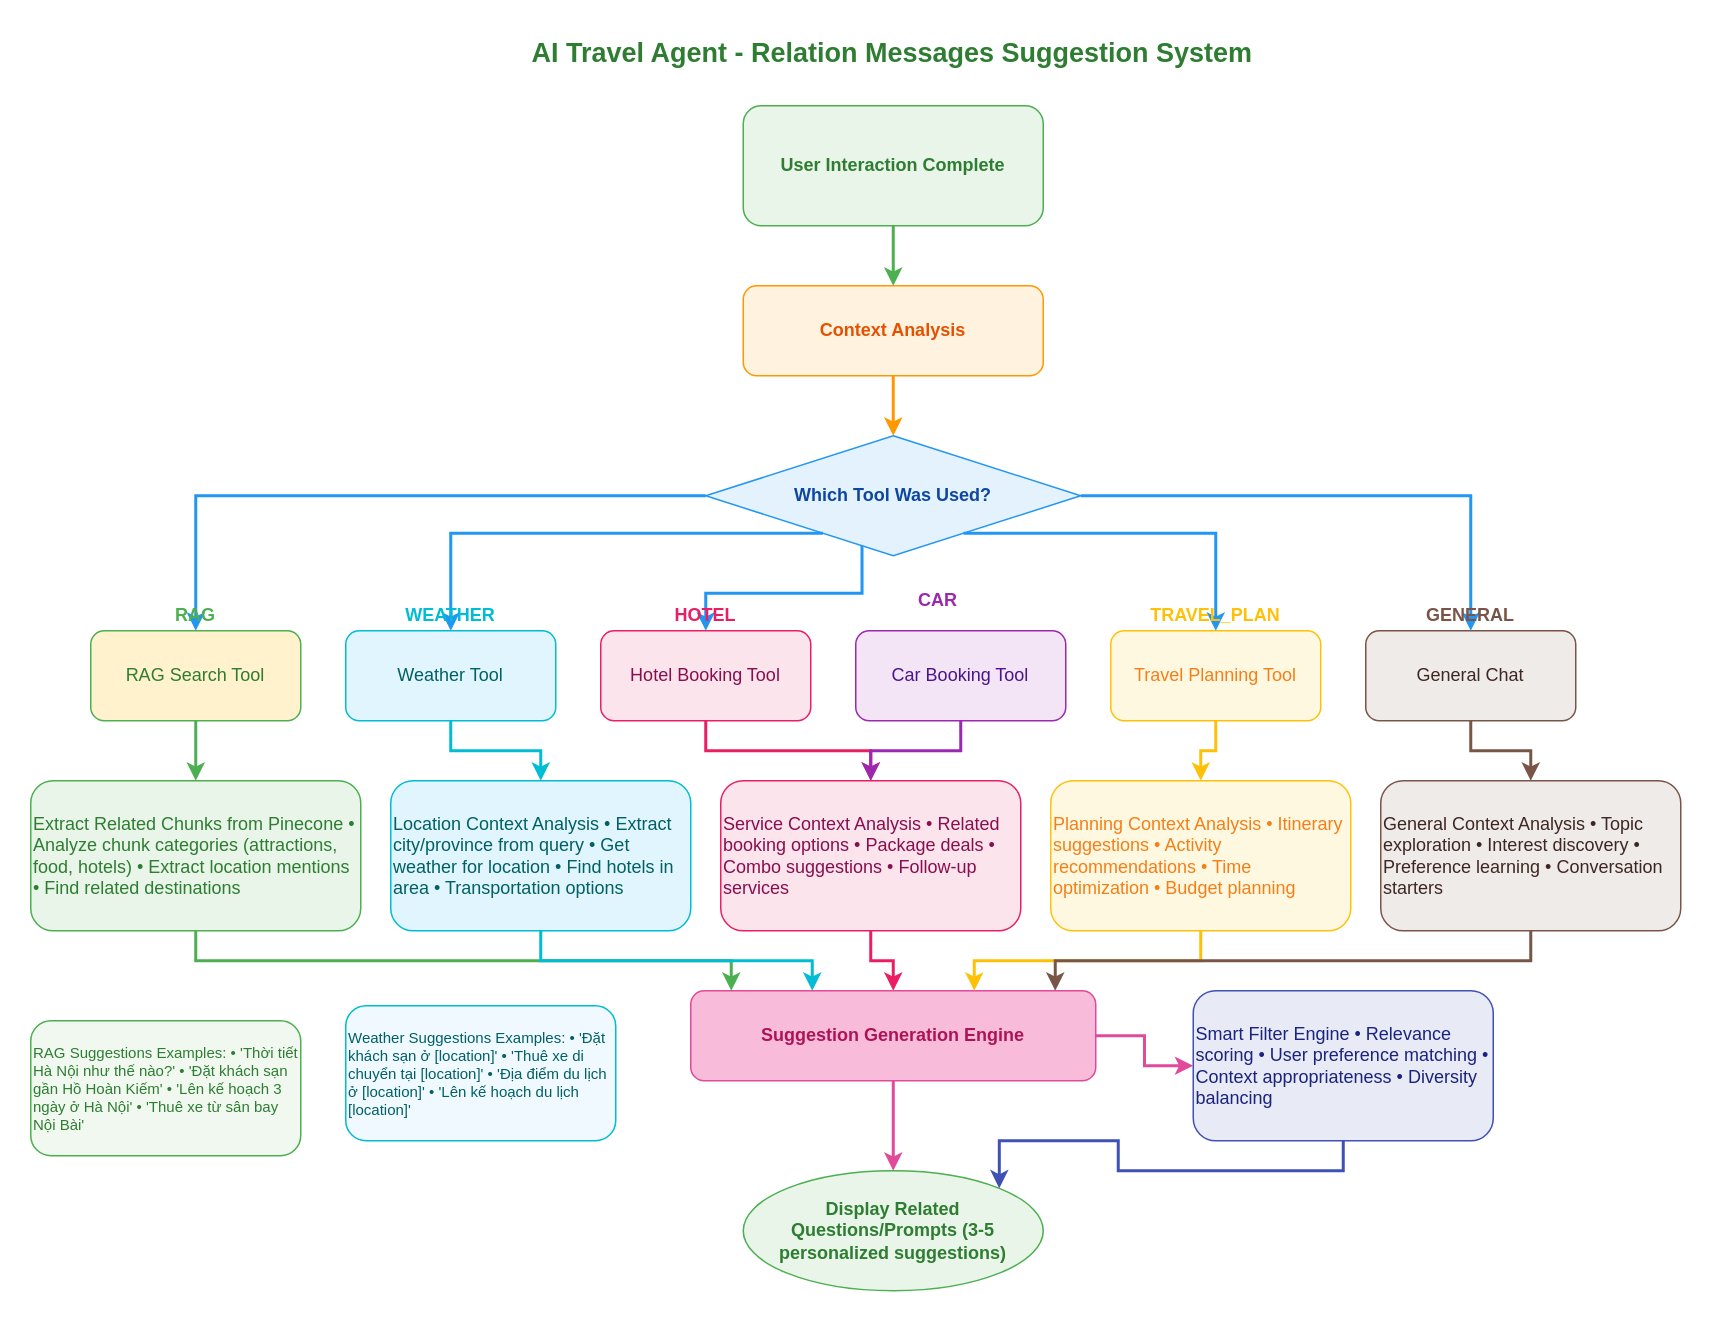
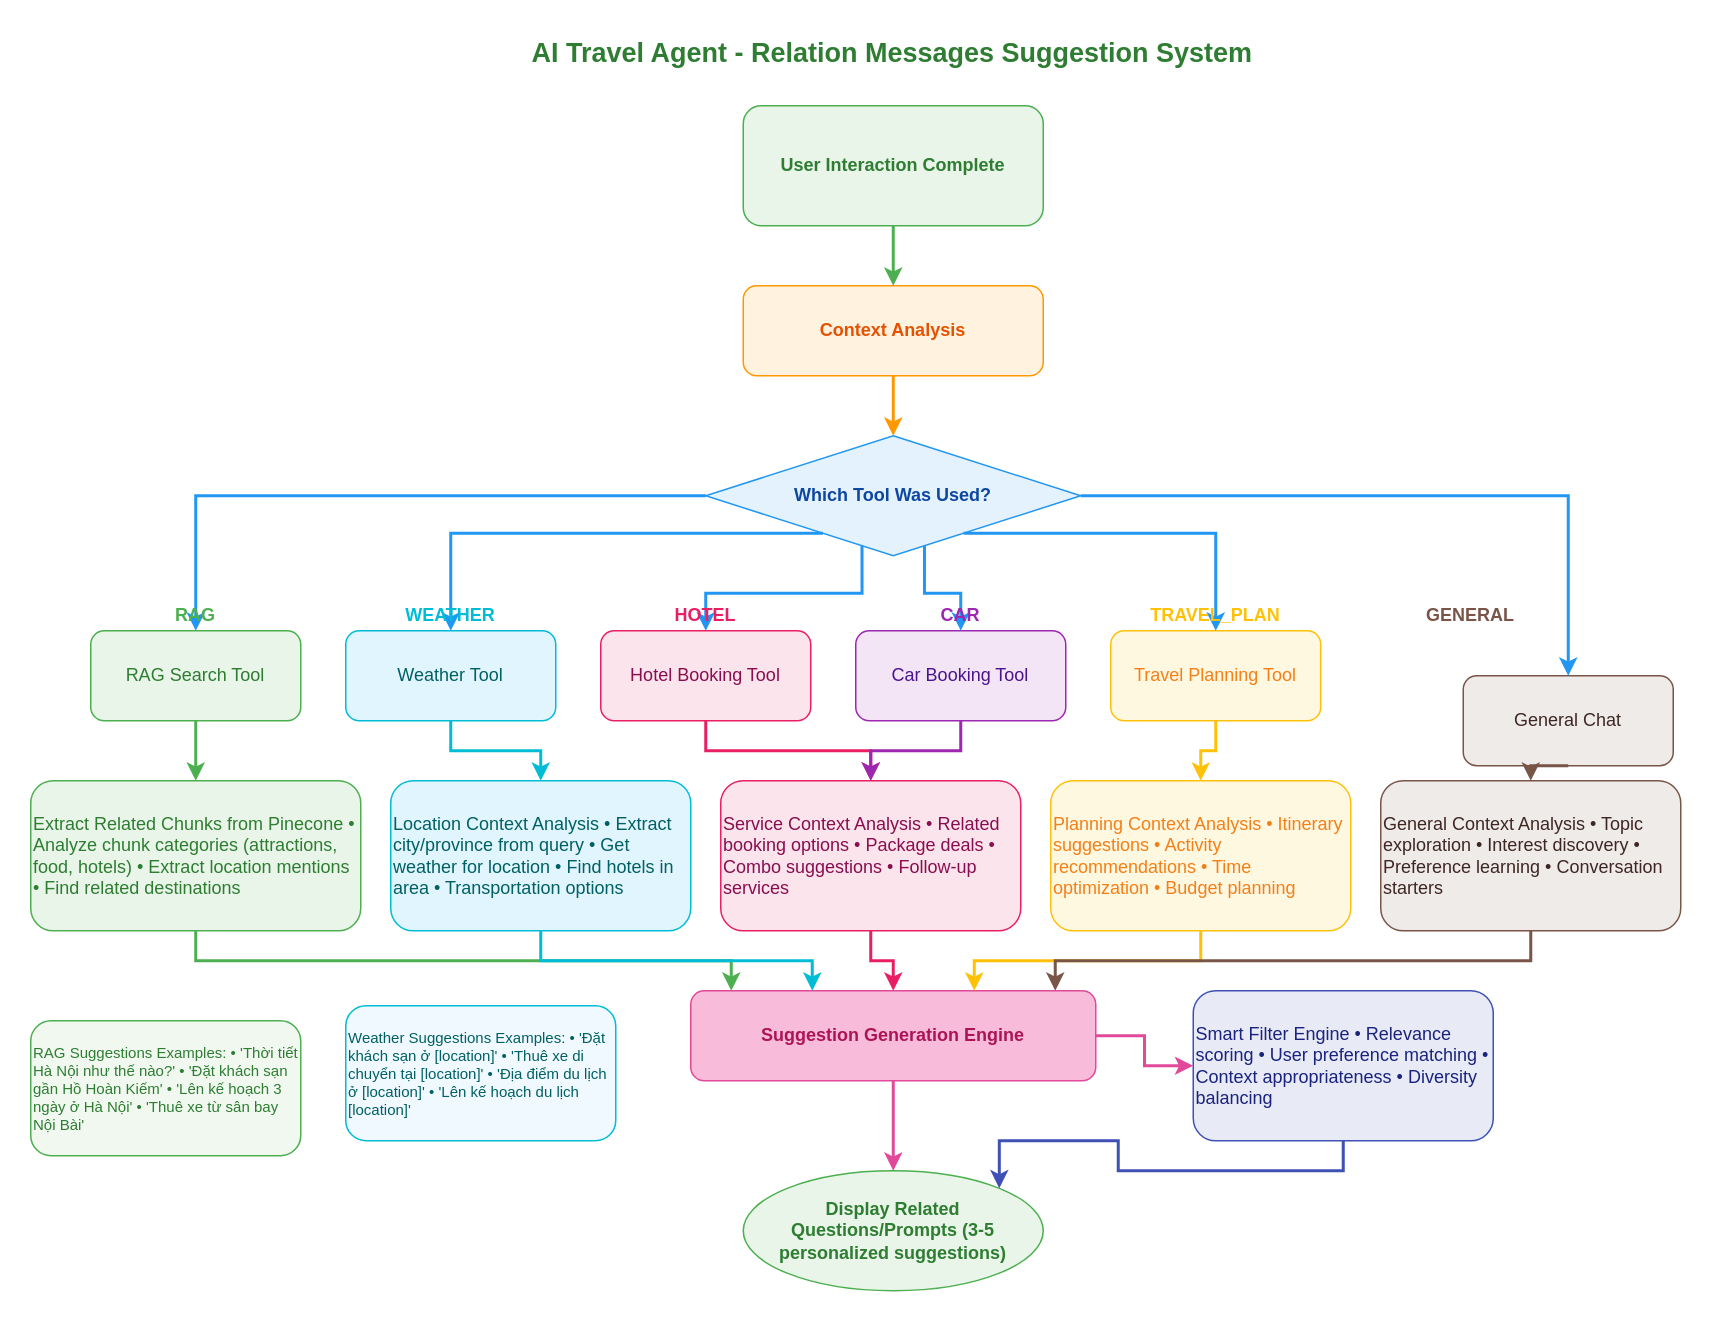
edge "Which Tool Was Used?" -> "Car Booking Tool": added
node "CAR": moved (938, 601) -> (961, 616)
node "RAG Search Tool": fillcolor #fff2cc -> #e8f5e8
node "General Chat": moved (1471, 676) -> (1568, 721)
